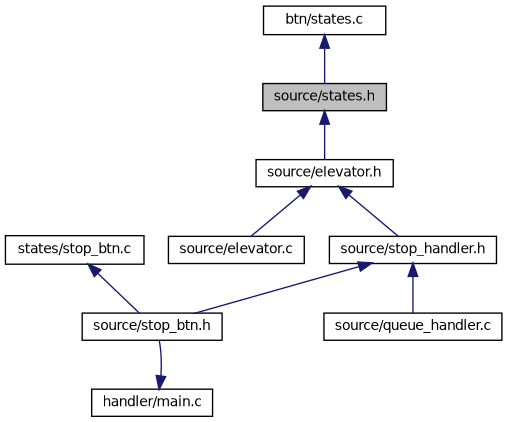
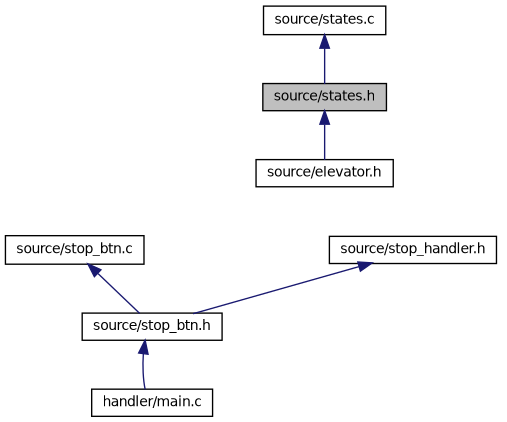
node "btn/states.c": label "btn/states.c" -> "source/states.c"
edge "source/stop_handler.h" -> "source/elevator.h": removed
node "states/stop_btn.c": label "states/stop_btn.c" -> "source/stop_btn.c"
node "source/elevator.c": removed
node "source/queue_handler.c": removed
edge "source/stop_btn.h" -> "handler/main.c": reversed
